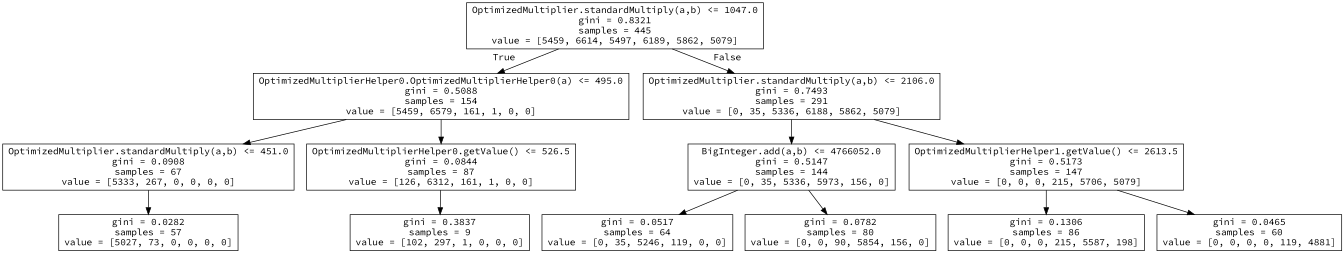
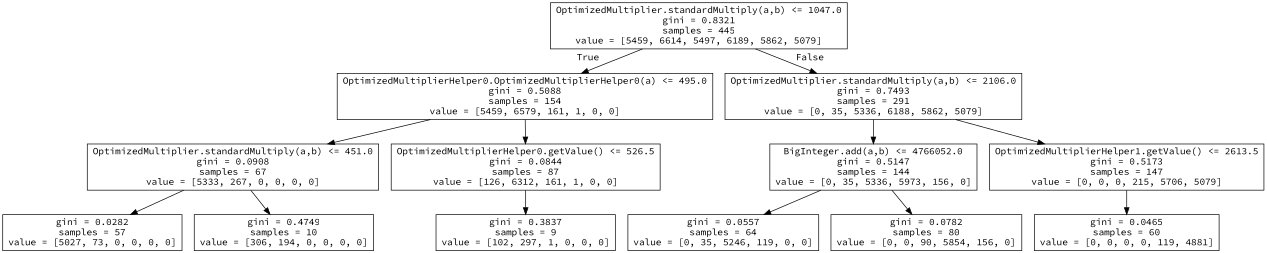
node "gini = 0.4749 samples = 10 value = [306, 194, 0, 0, 0, 0]": added
node "gini = 0.0517 samples = 64 value = [0, 35, 5246, 119, 0, 0]": label "gini = 0.0517 samples = 64 value = [0, 35, 5246, 119, 0, 0]" -> "gini = 0.0557 samples = 64 value = [0, 35, 5246, 119, 0, 0]"
node "gini = 0.1306 samples = 86 value = [0, 0, 0, 215, 5587, 198]": removed
